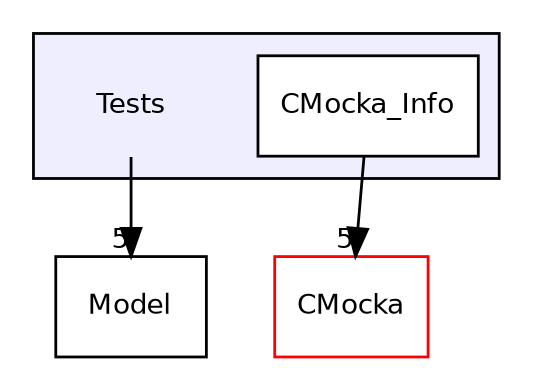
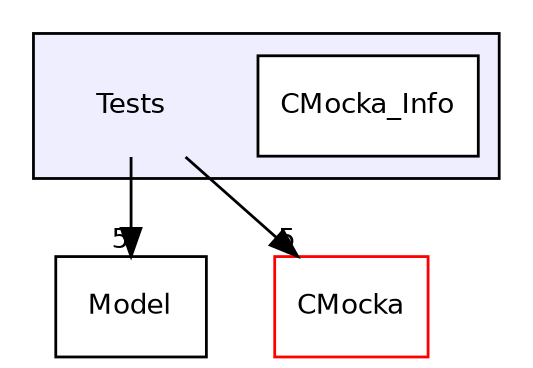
edge "CMocka_Info" -> "CMocka": now "Tests" -> "CMocka"
